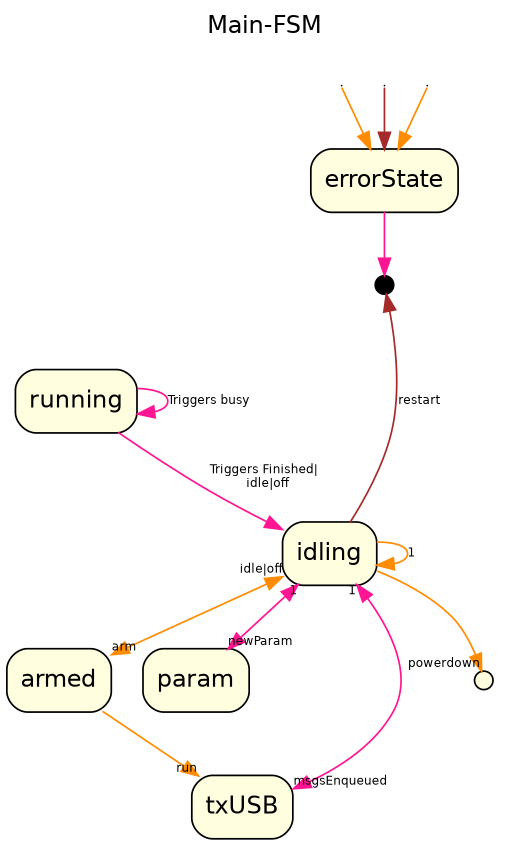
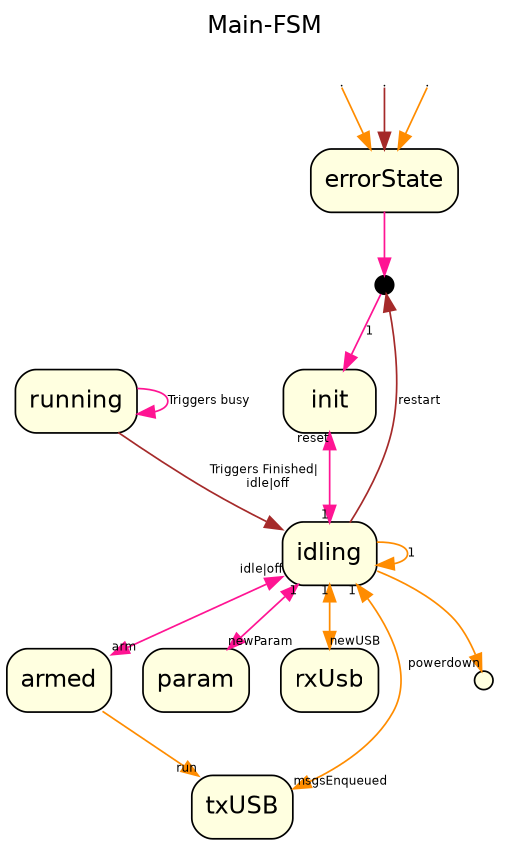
node "init": added
edge "running" -> "idling": color deeppink -> brown
edge "idling" -- "armed": color darkorange -> deeppink
node "rxUsb": added
edge "idling" -- "txUSB": color deeppink -> darkorange
